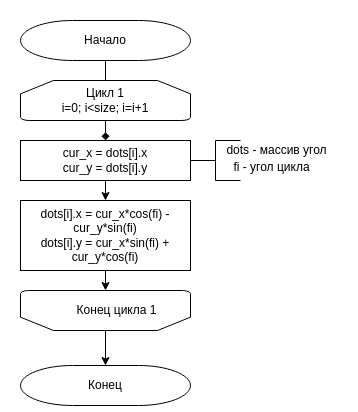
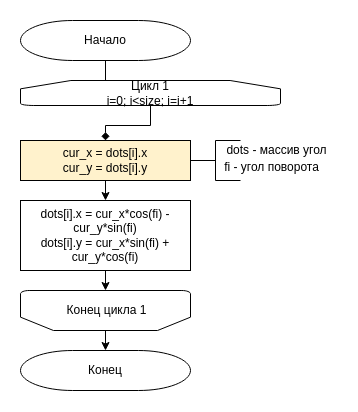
node "Цикл 1 i=0; i<size; i=i+1": size 170x40 -> 260x25
node "cur_x = dots[i].x cur_y = dots[i].y": fillcolor #ffffff -> #fff2cc
node "fi - угол цикла": label "fi - угол цикла" -> "fi - угол поворота"
node "Конец цикла 1": moved (117, 311) -> (107, 311)
node "Конец": moved (106, 386) -> (106, 371)
